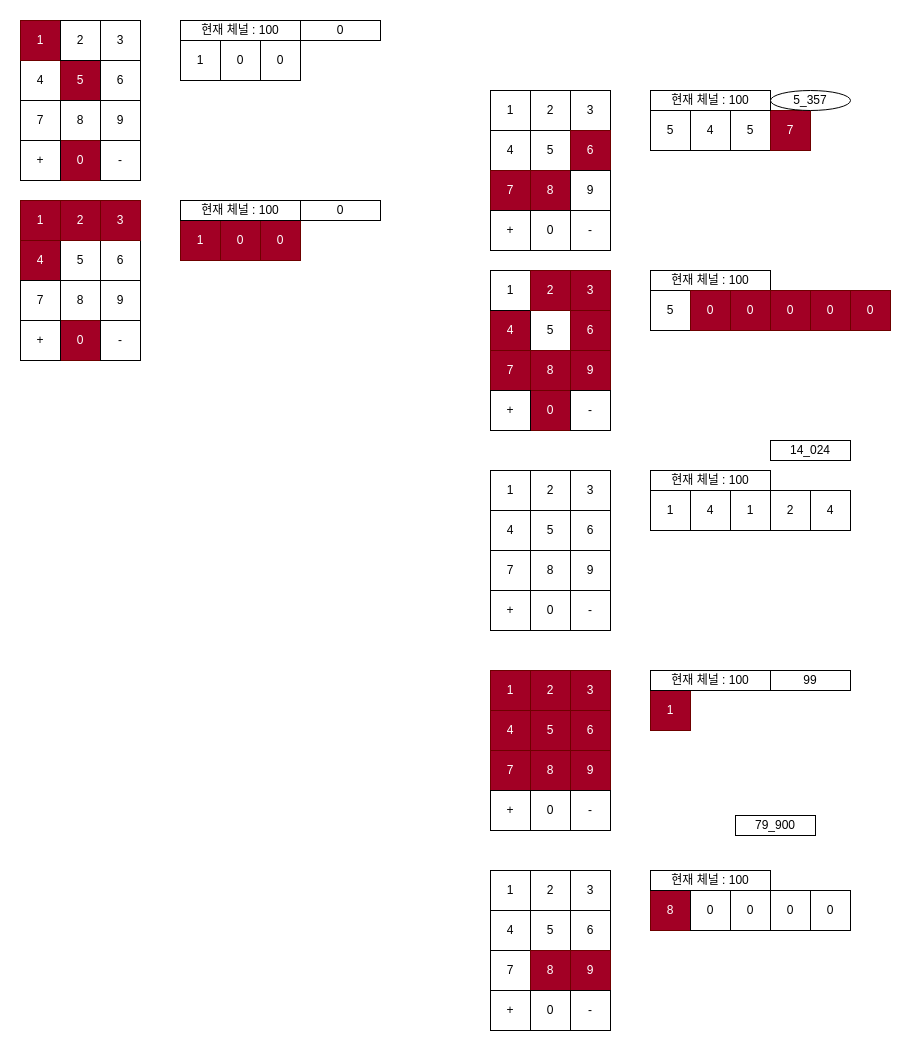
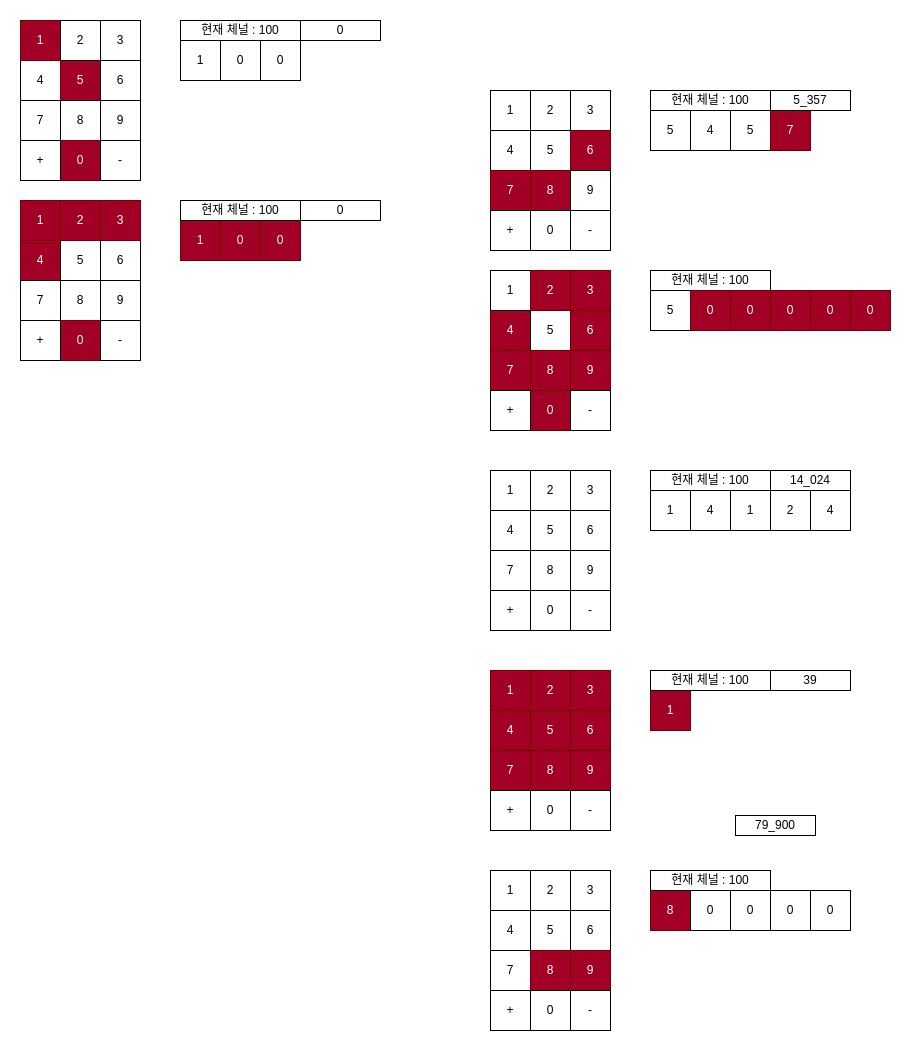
node "5_357": shape ellipse -> rectangle
node "14_024": moved (811, 451) -> (811, 481)
node "99": label "99" -> "39"
